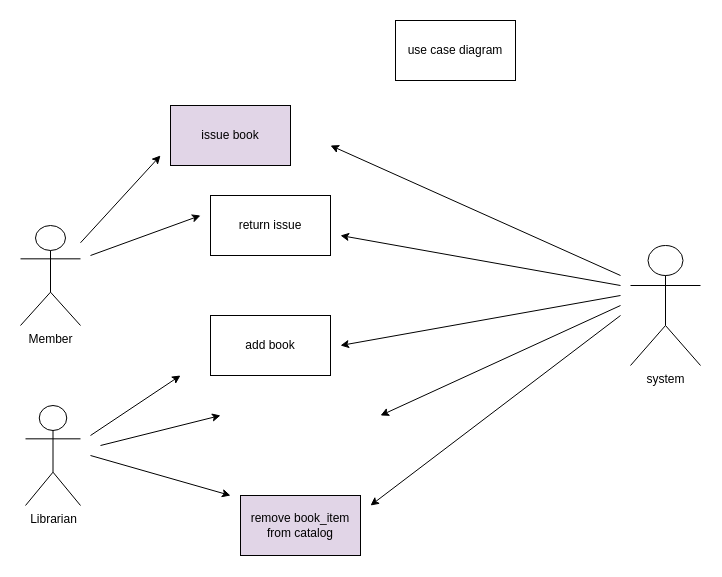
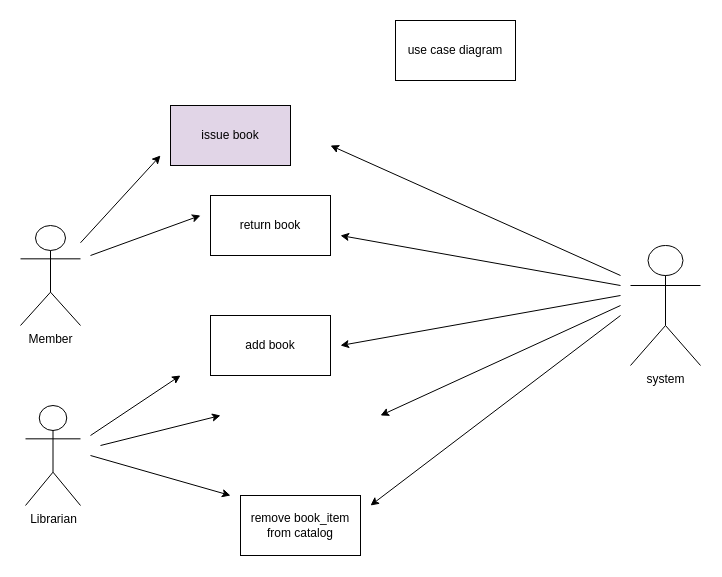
node "return issue": label "return issue" -> "return book"
node "remove book_item from catalog": fillcolor #e1d5e7 -> #ffffff
